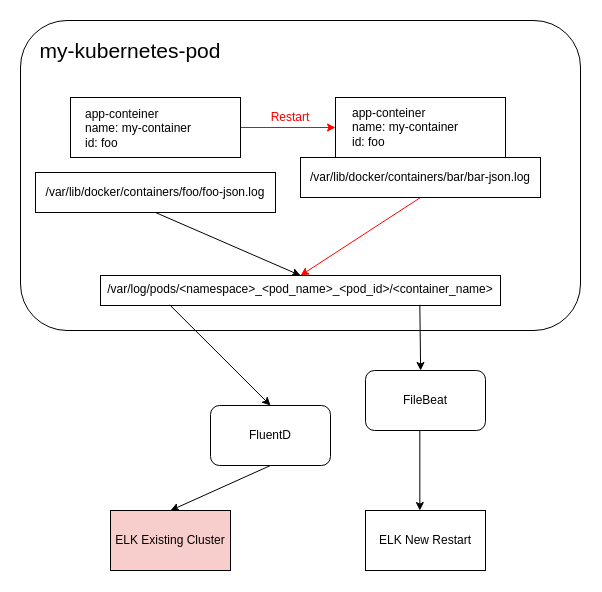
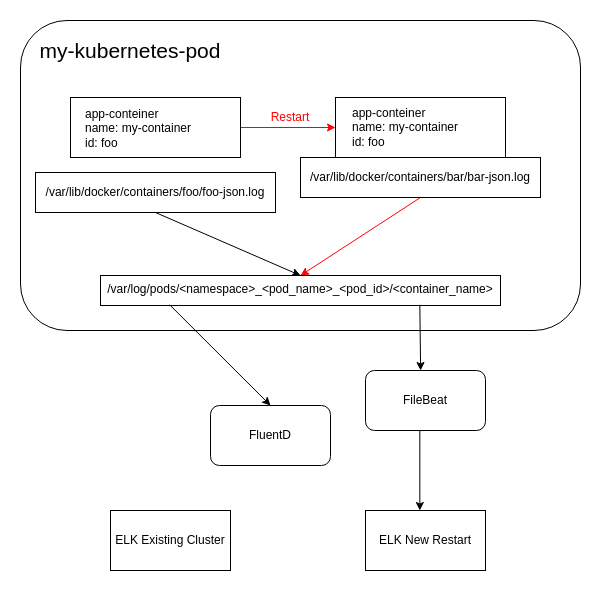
edge "FluentD" -> "ELK Existing Cluster": removed
node "ELK Existing Cluster": fillcolor #f8cecc -> #ffffff
